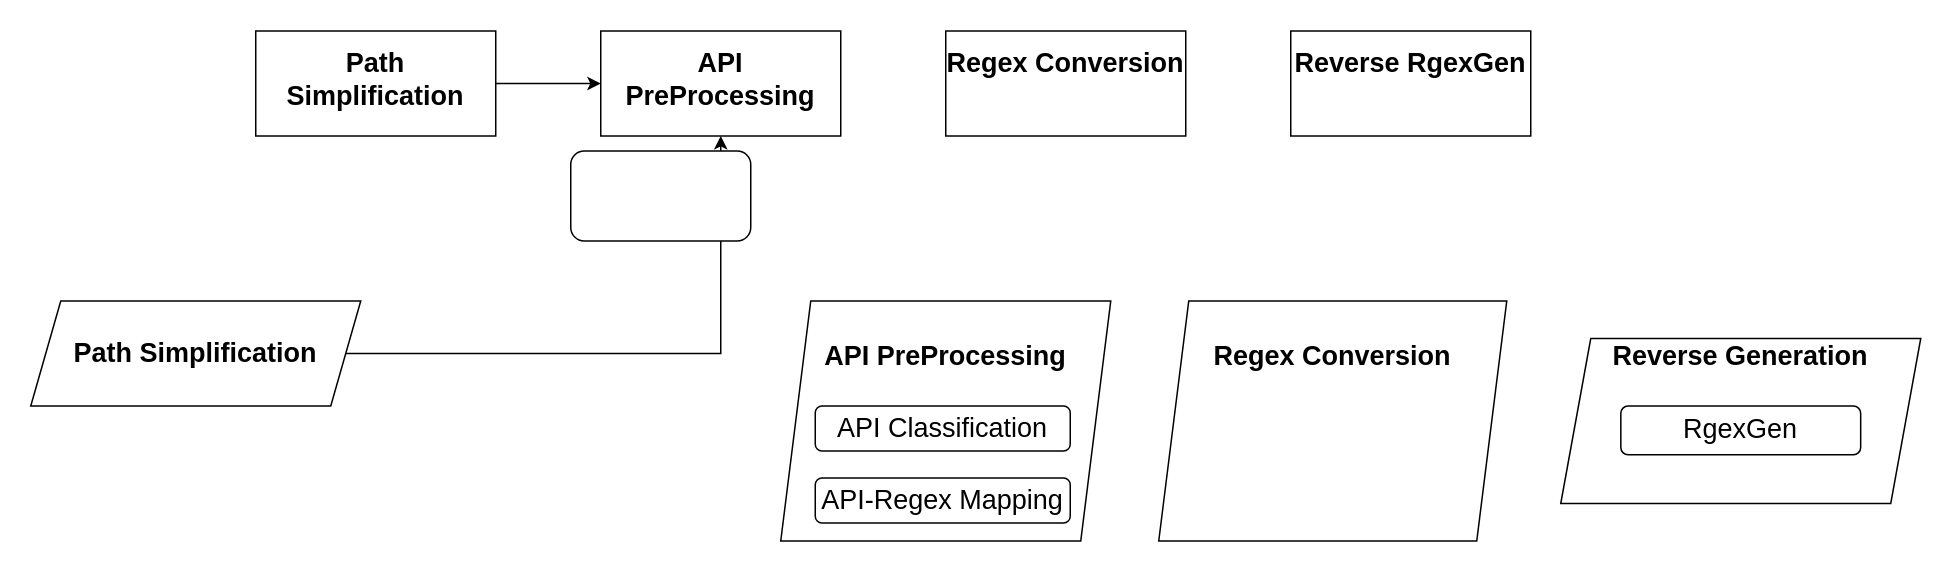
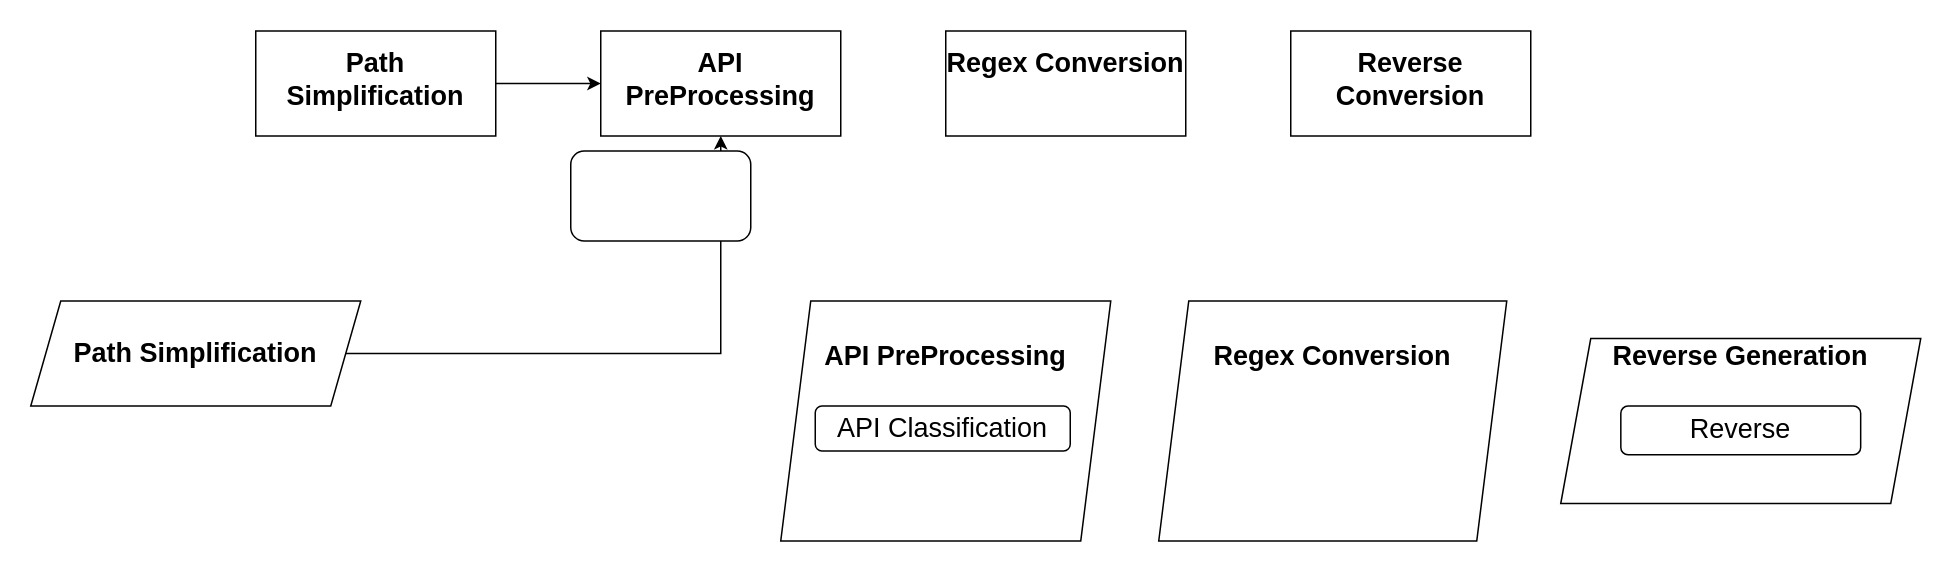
node "Reverse RgexGen": label "Reverse RgexGen" -> "Reverse Conversion"
node "RgexGen": label "RgexGen" -> "Reverse"
node "API-Regex Mapping": removed
